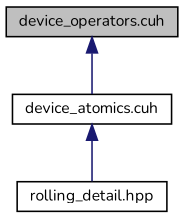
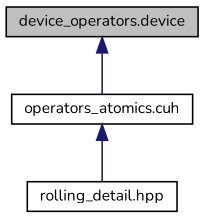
node "device_operators.cuh": label "device_operators.cuh" -> "device_operators.device"
node "device_atomics.cuh": label "device_atomics.cuh" -> "operators_atomics.cuh"
